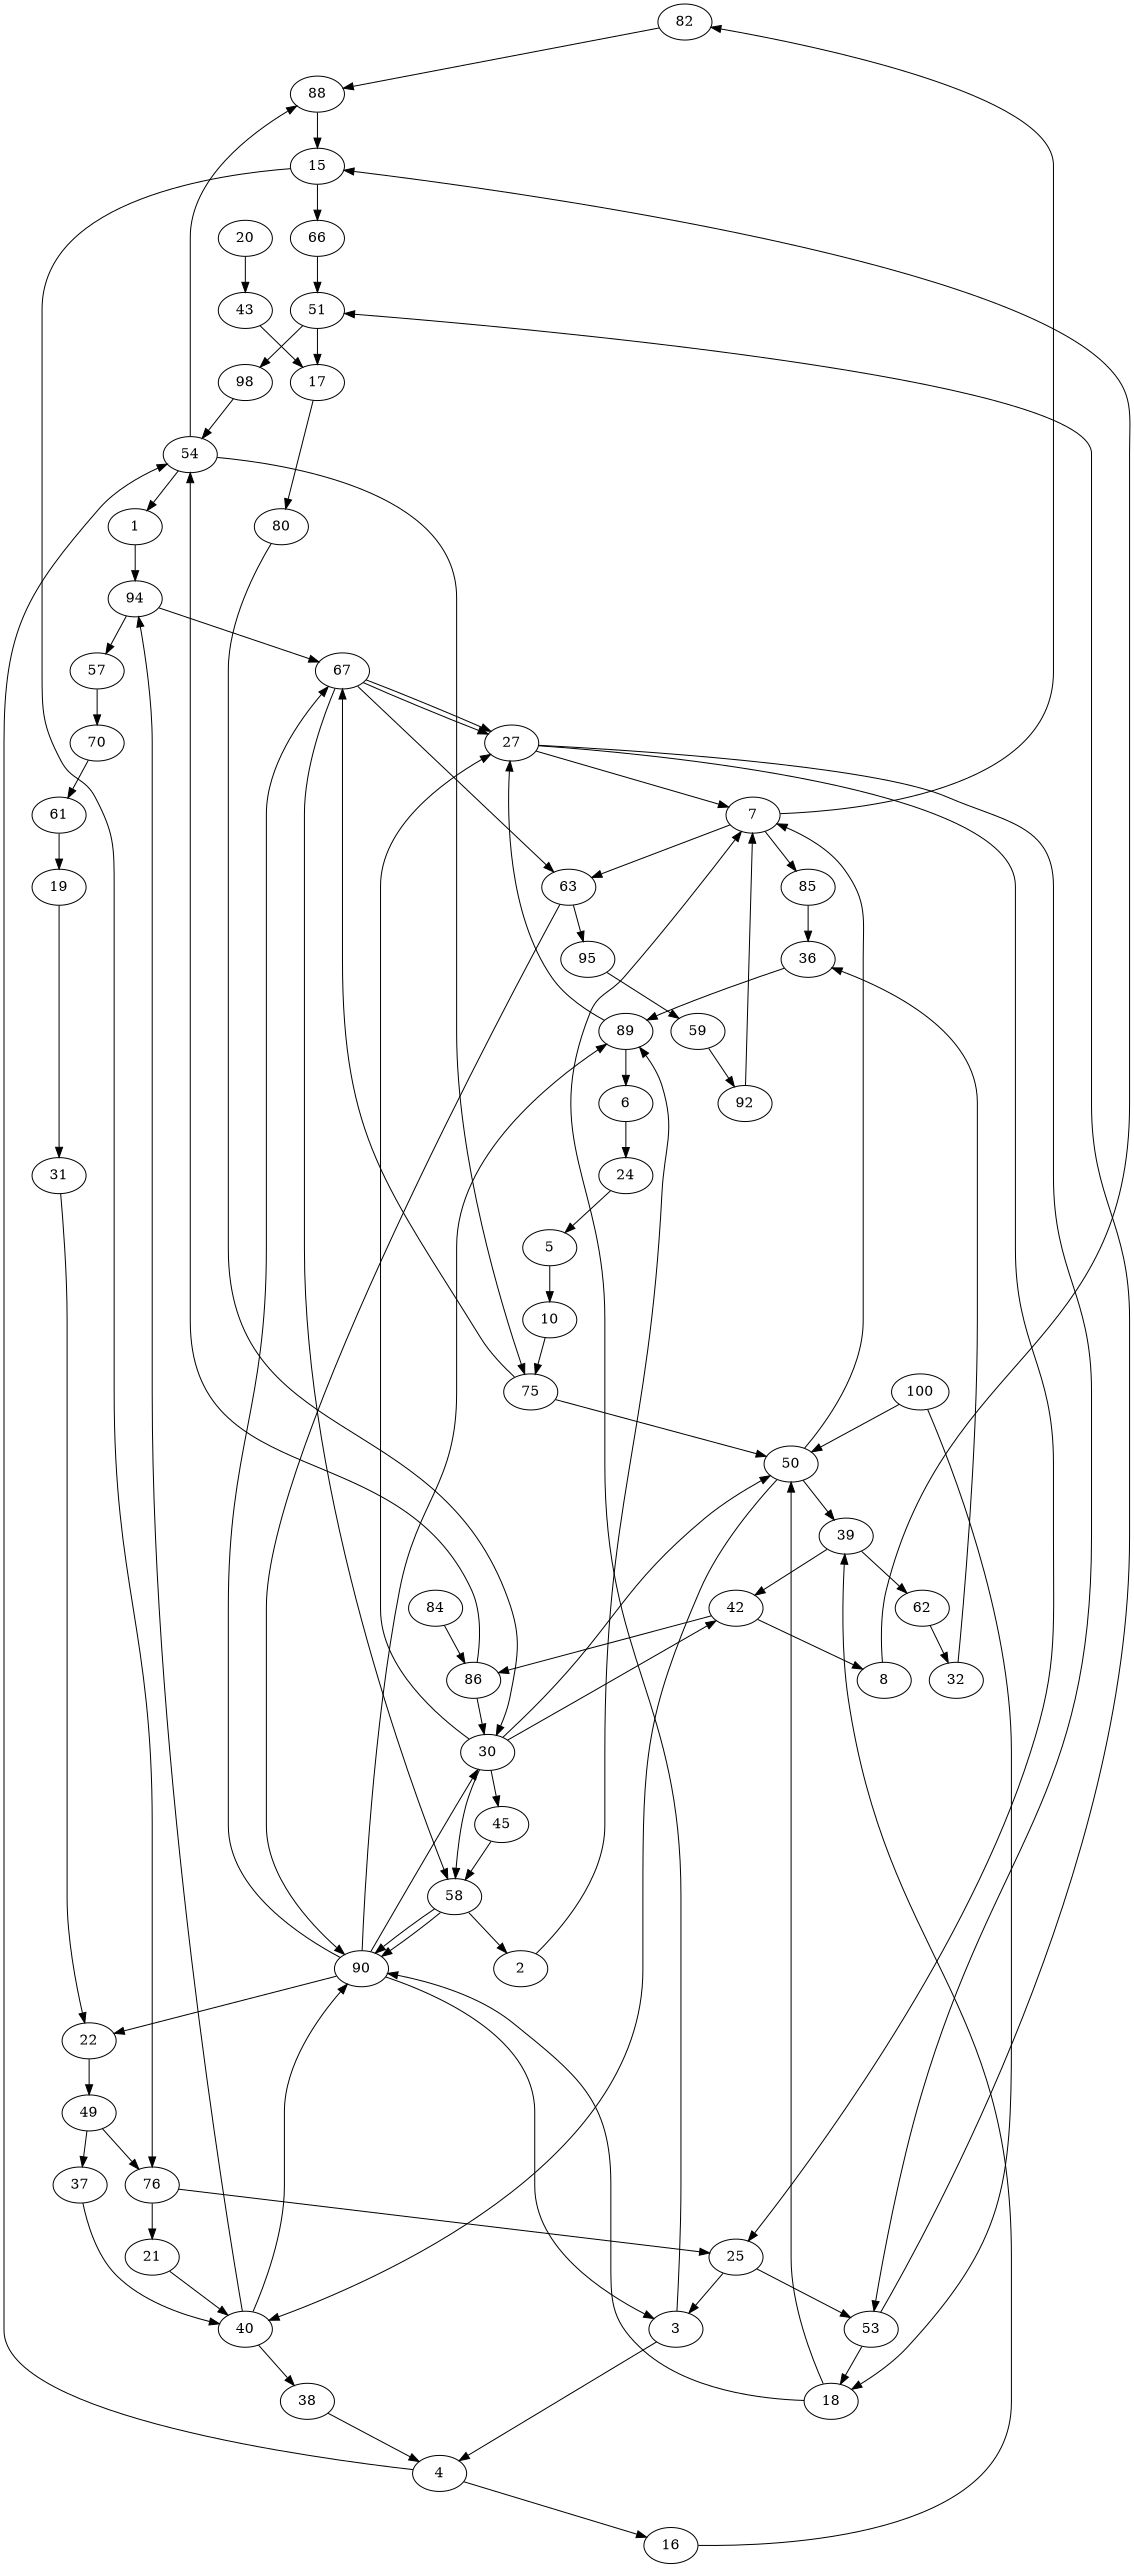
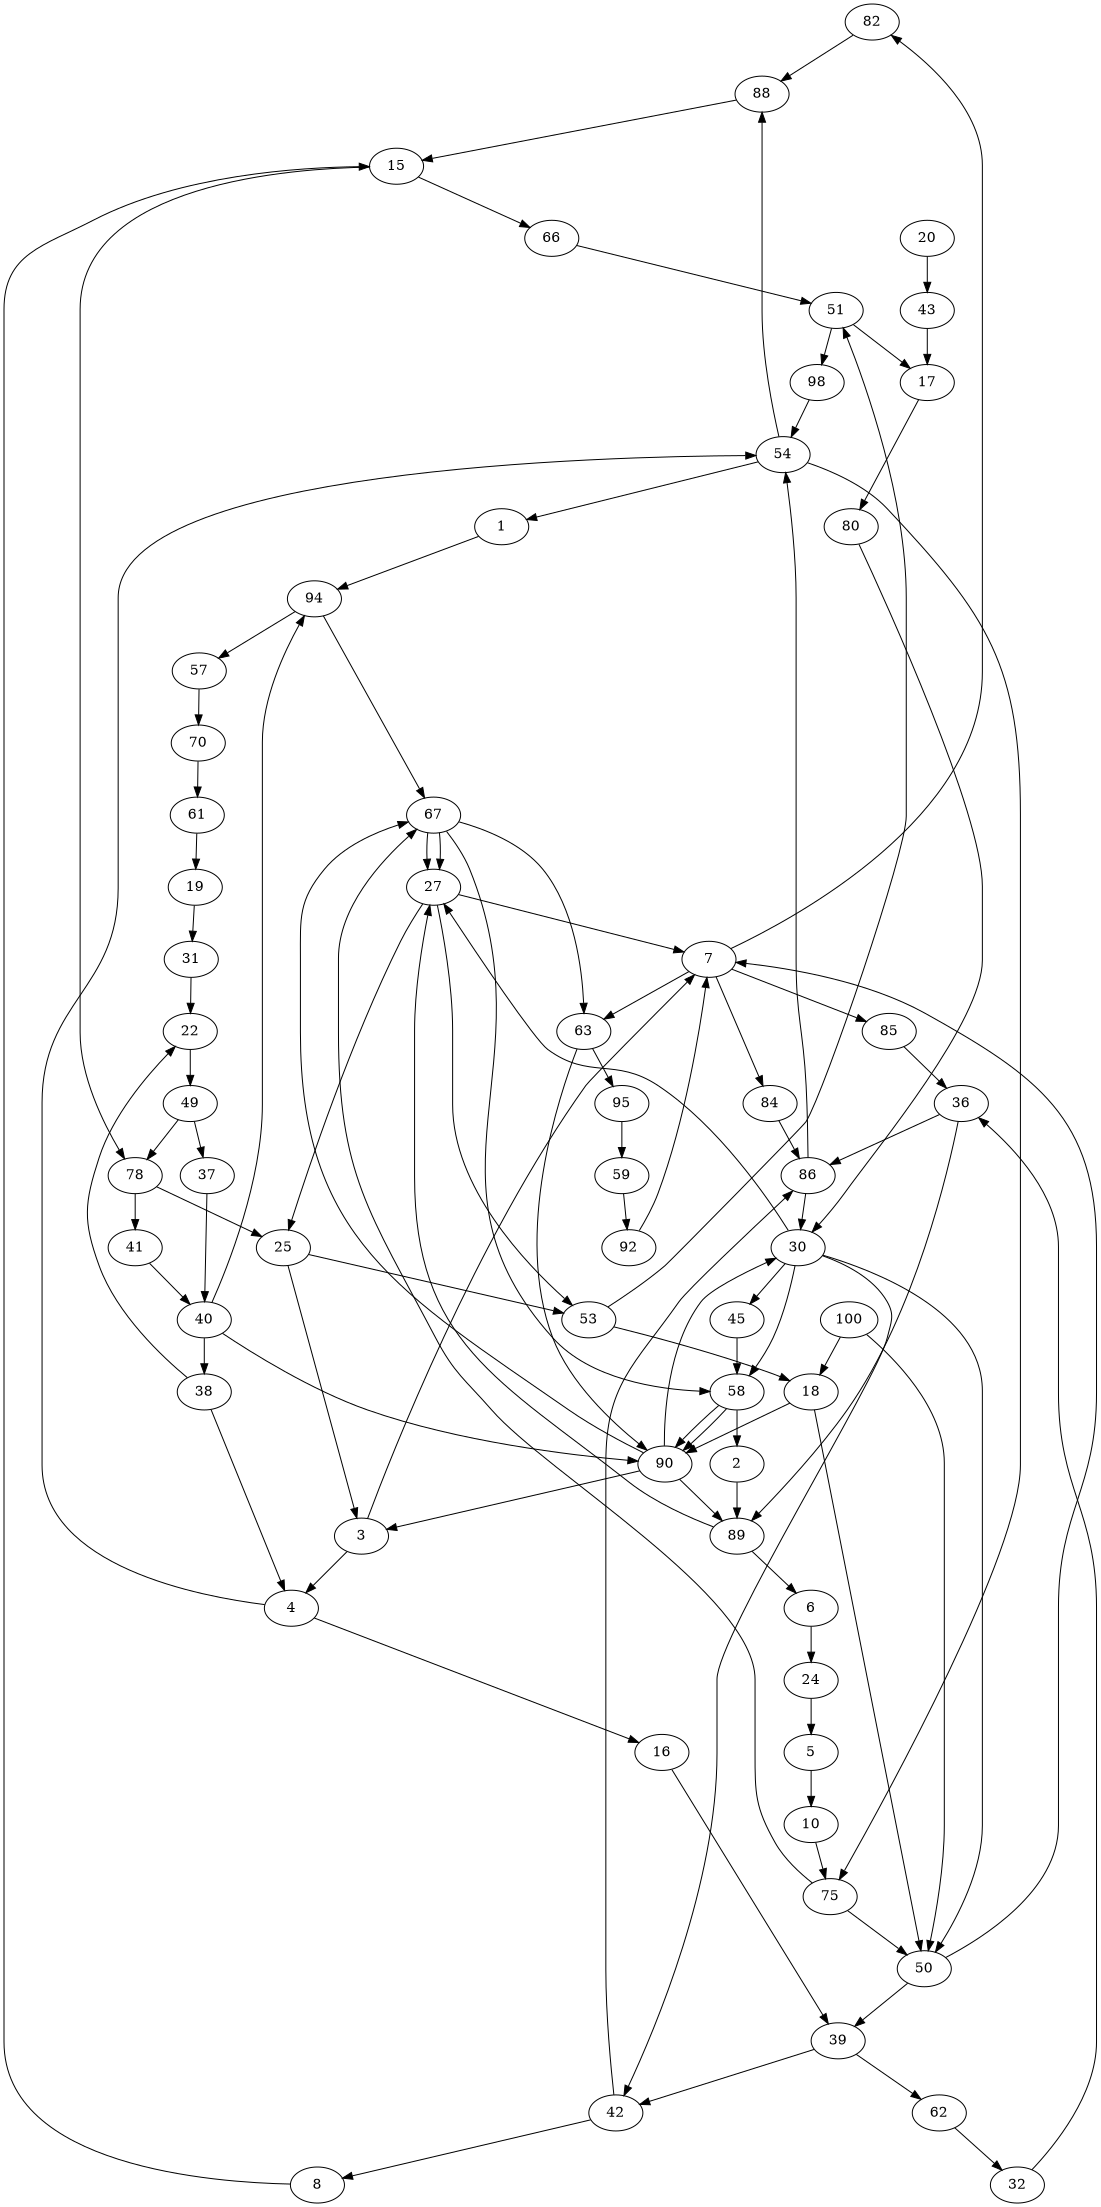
edge "7" -> "84": added
edge "36" -> "86": added
edge "50" -> "40": removed
edge "90" -> "22": now "38" -> "22"
node "76": label "76" -> "78"
node "21": label "21" -> "41"
